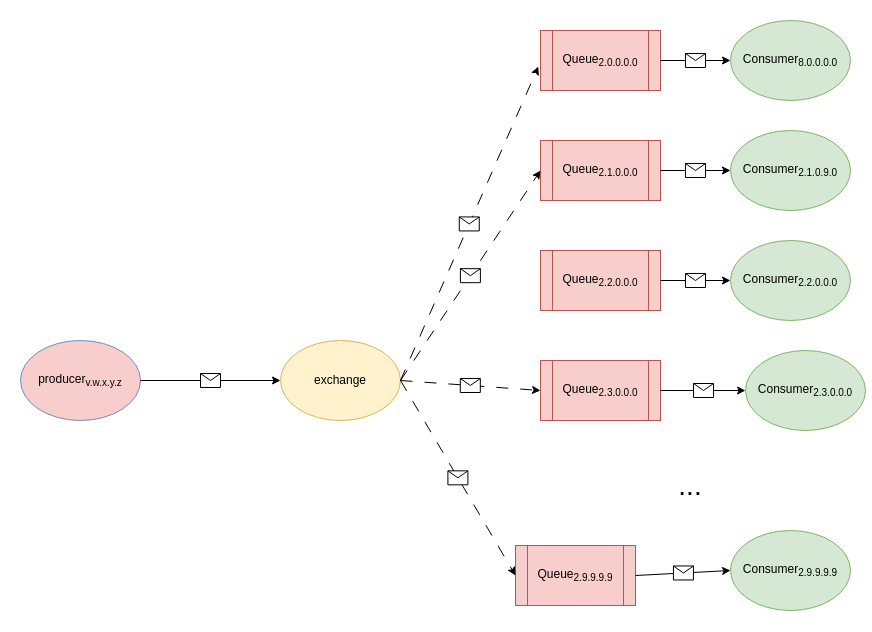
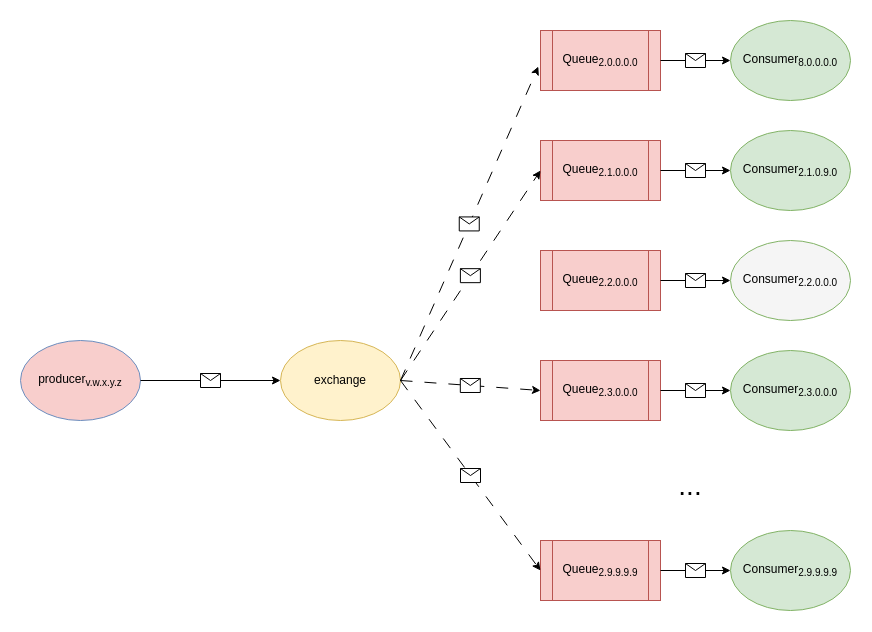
node "Consumer2.2.0.0.0": fillcolor #d5e8d4 -> #f5f5f5
node "Consumer2.3.0.0.0": moved (806, 391) -> (791, 391)
node "Queue2.9.9.9.9": moved (576, 576) -> (601, 571)
